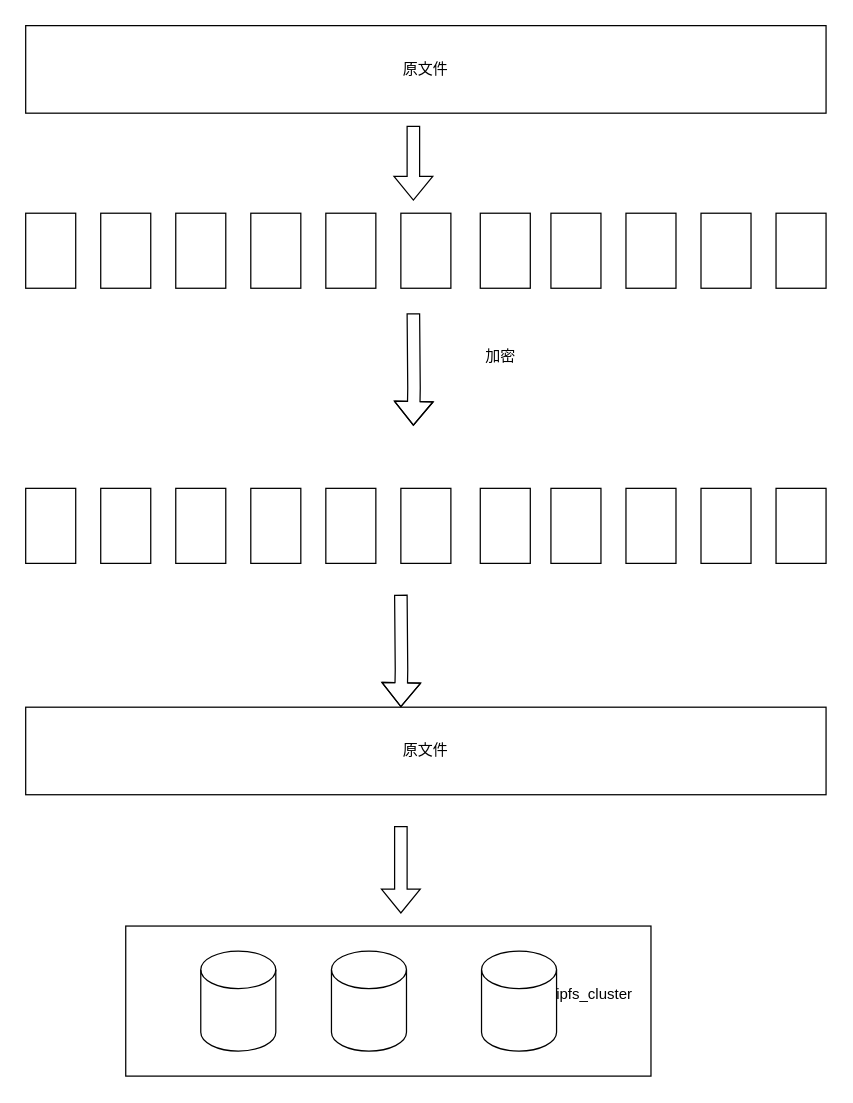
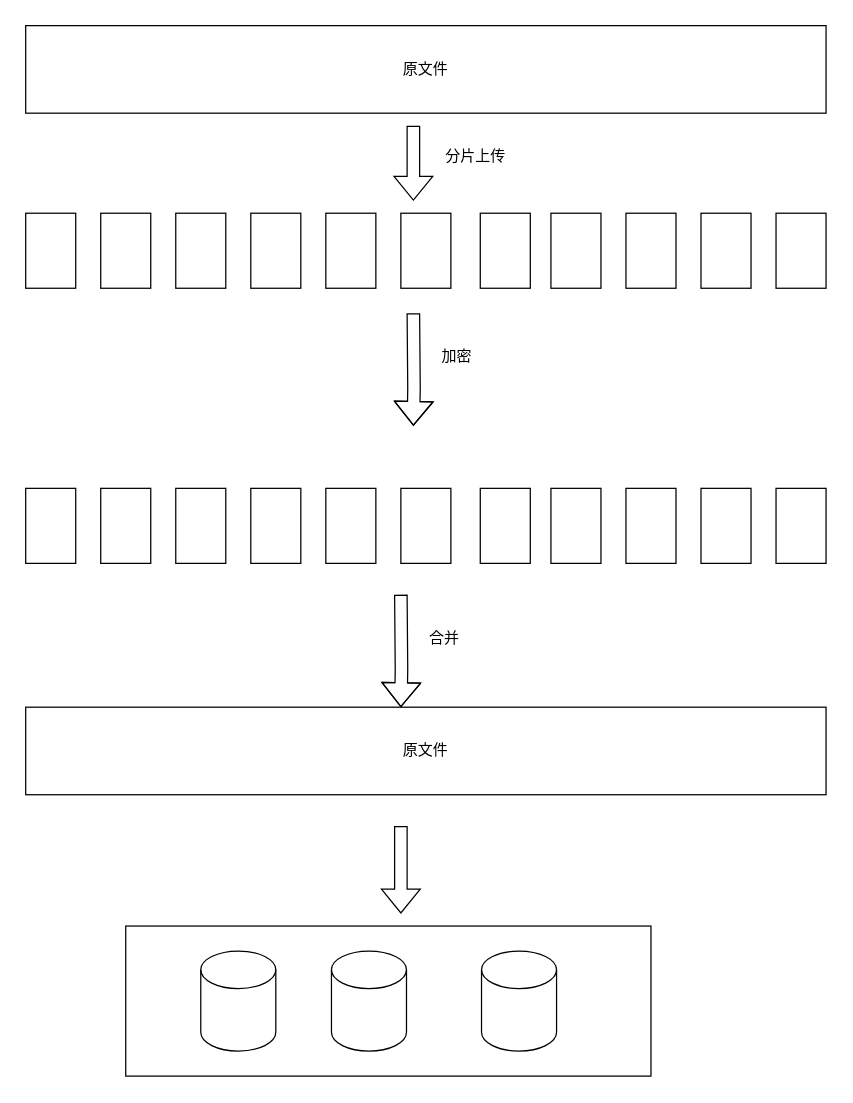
node "分片上传": added
node "加密": moved (500, 357) -> (456, 357)
node "合并": added
node "ipfs_cluster": removed
